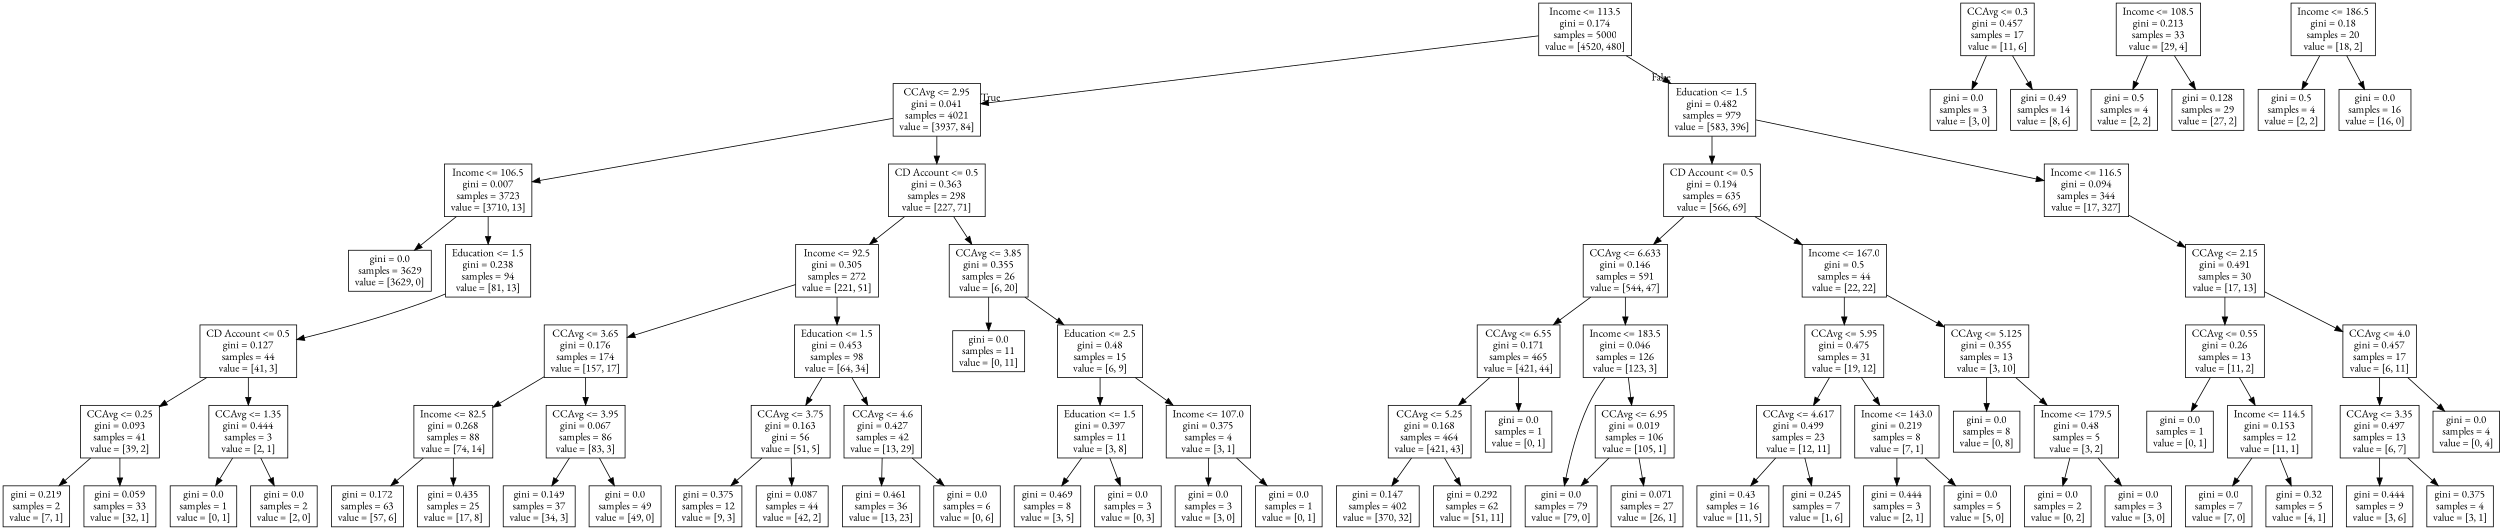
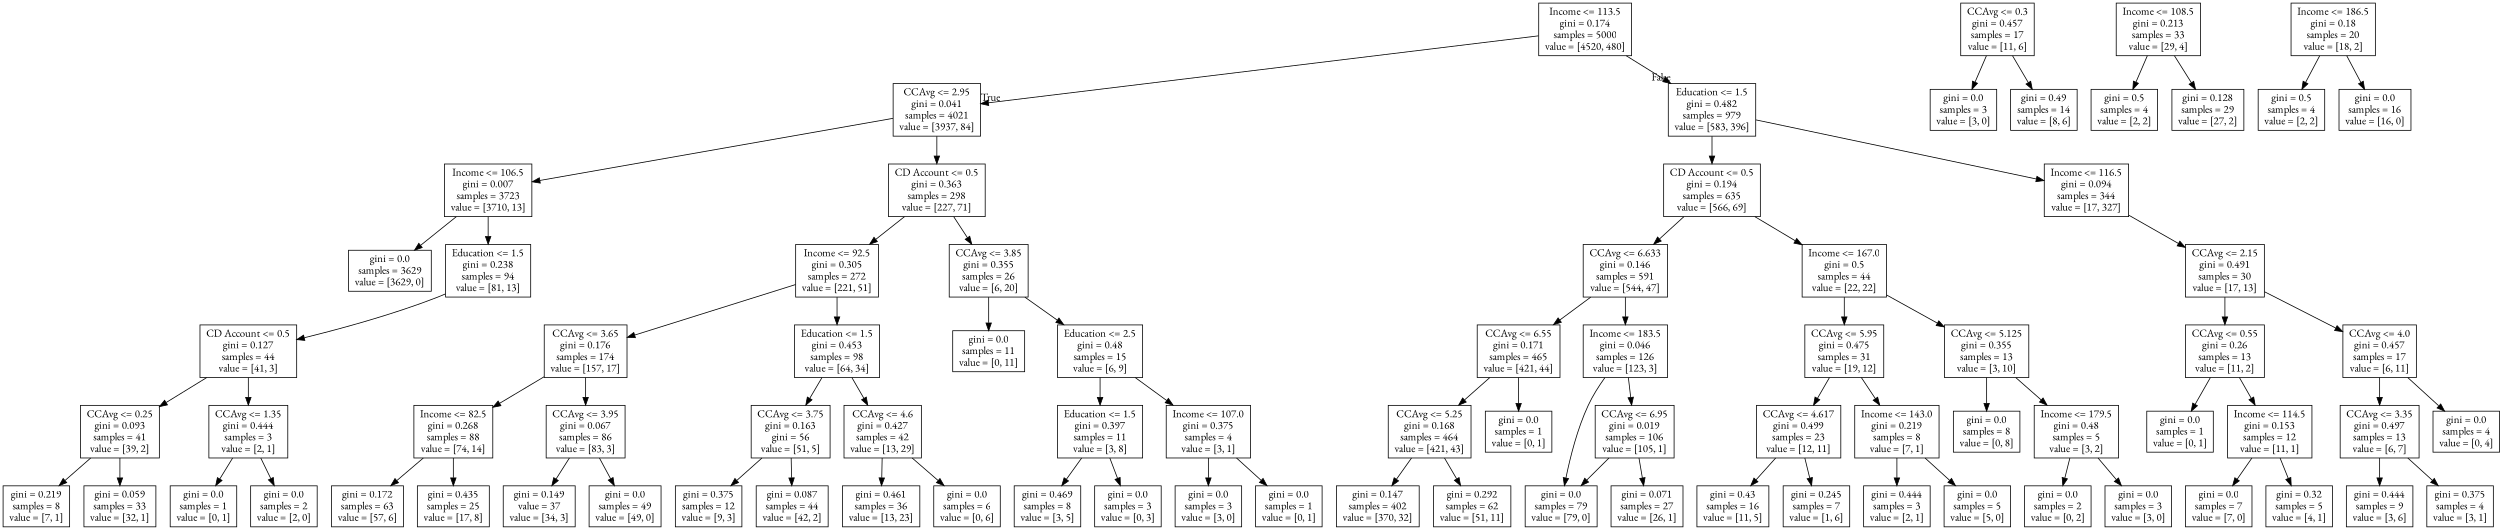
node "gini = 0.219 samples = 2 value = [7, 1]": label "gini = 0.219 samples = 2 value = [7, 1]" -> "gini = 0.219 samples = 8 value = [7, 1]"
node "gini = 0.149 samples = 37 value = [34, 3]": label "gini = 0.149 samples = 37 value = [34, 3]" -> "gini = 0.149 value = 37 value = [34, 3]"
